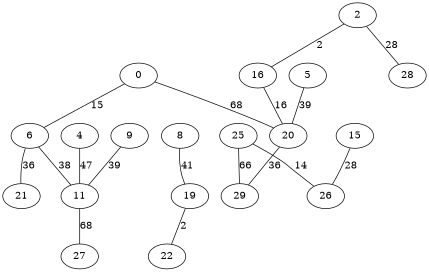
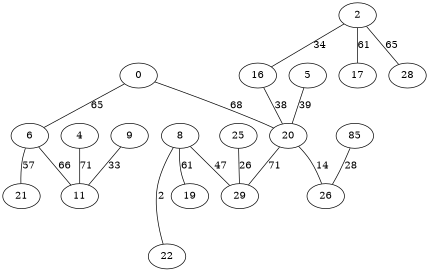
edge "2" -- "16": label "2" -> "34"
edge "2" -- "28": label "28" -> "65"
node "17": added
edge "0" -- "6": label "15" -> "65"
edge "16" -- "20": label "16" -> "38"
node "15": label "15" -> "85"
edge "25" -- "26": now "20" -- "26"
edge "6" -- "21": label "36" -> "57"
edge "6" -- "11": label "38" -> "66"
edge "4" -- "11": label "47" -> "71"
edge "9" -- "11": label "39" -> "33"
edge "8" -- "19": label "41" -> "61"
edge "8" -- "29": added, label "47"
edge "25" -- "29": label "66" -> "26"
edge "20" -- "29": label "36" -> "71"
edge "19" -- "22": now "8" -- "22"
node "27": removed
